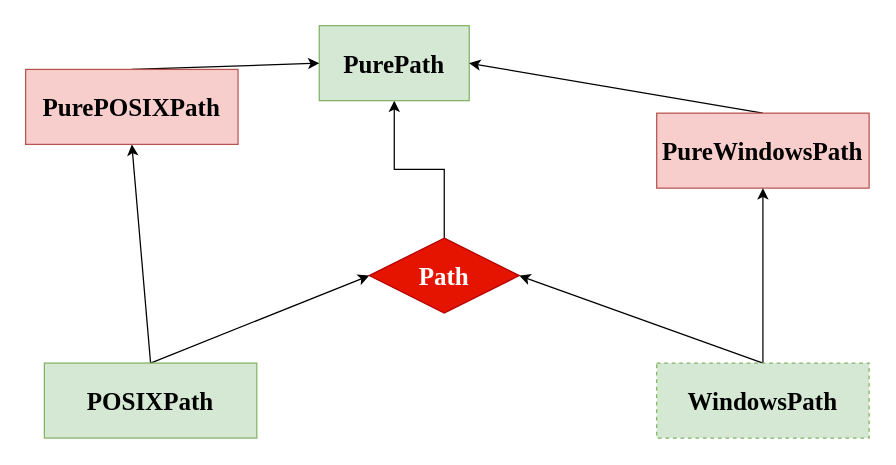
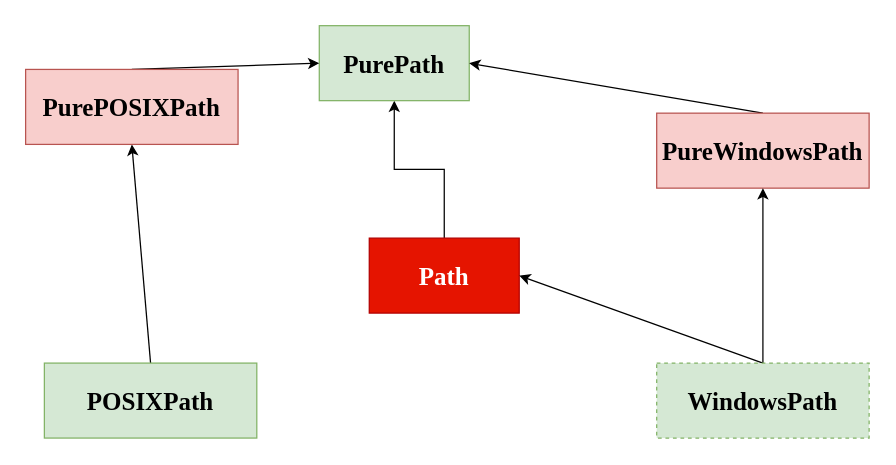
node "Path": shape diamond -> rectangle
edge "POSIXPath" -> "Path": removed
